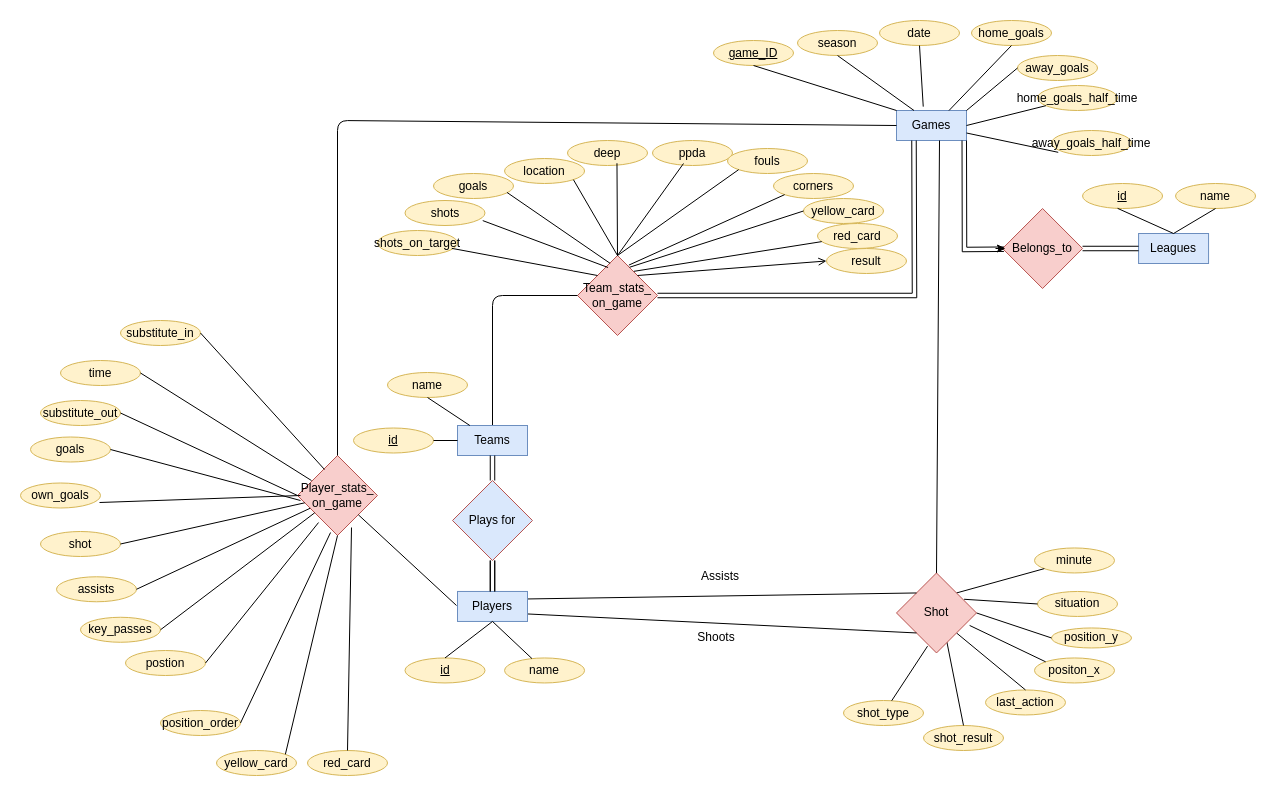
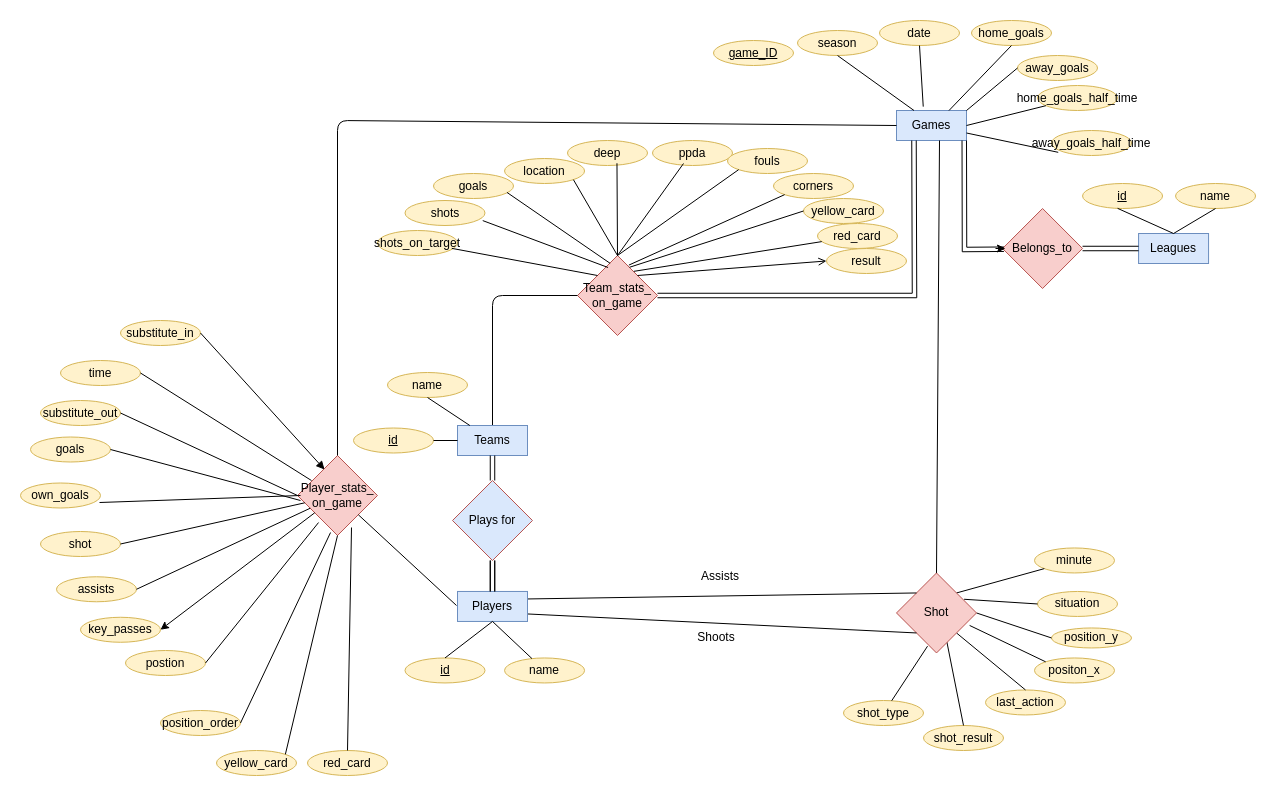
edge "game_ID" -- "Games": removed
edge "substitute_in" -- "Player_stats_ on_game": arrowhead none -> block
edge "Player_stats_ on_game" -- "key_passes": arrowhead none -> classic
